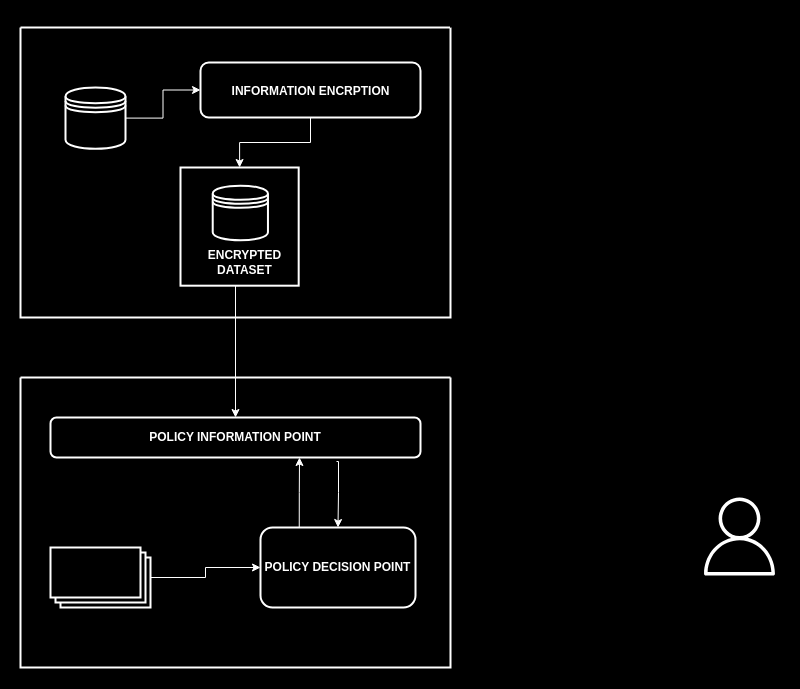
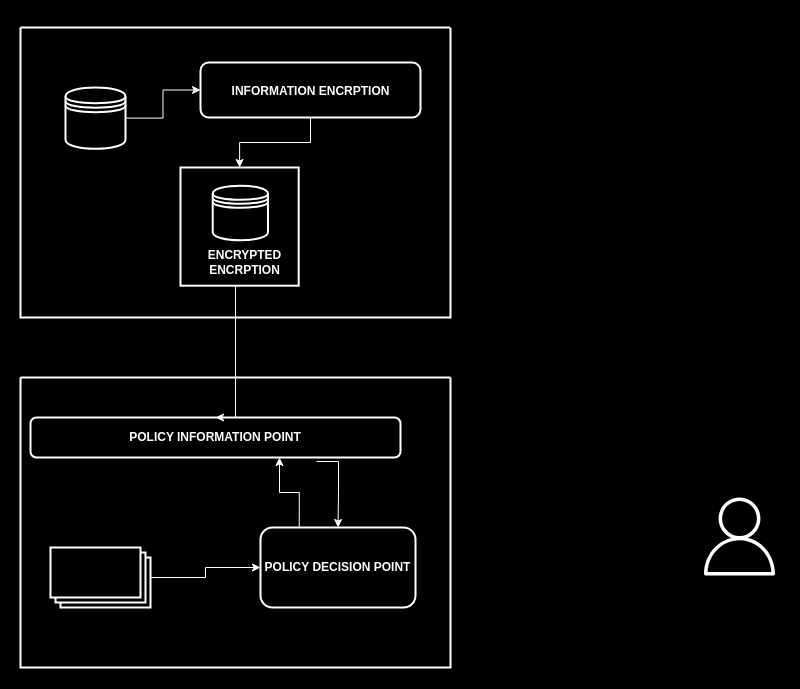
node "ENCRYPTED DATASET": label "ENCRYPTED DATASET" -> "ENCRYPTED ENCRPTION"
node "POLICY INFORMATION POINT": moved (236, 438) -> (216, 438)
